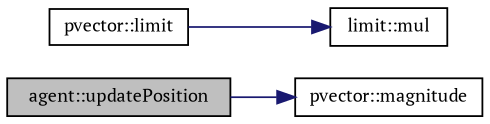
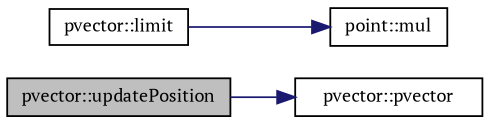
node "limit::mul": label "limit::mul" -> "point::mul"
node "agent::updatePosition": label "agent::updatePosition" -> "pvector::updatePosition"
node "pvector::magnitude": label "pvector::magnitude" -> "pvector::pvector"
